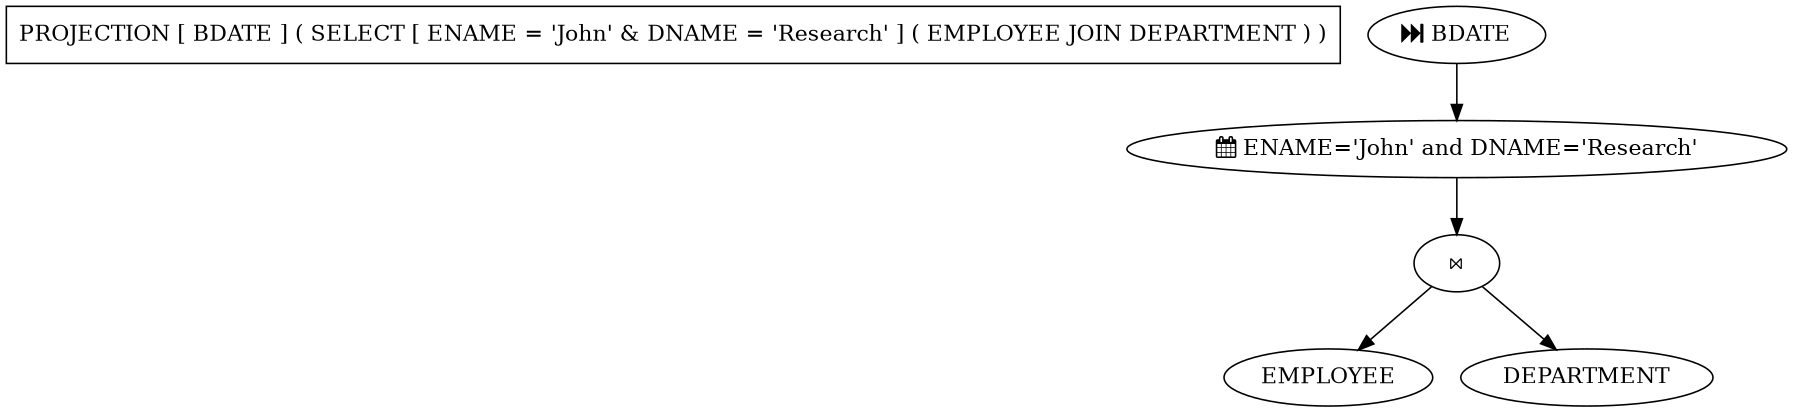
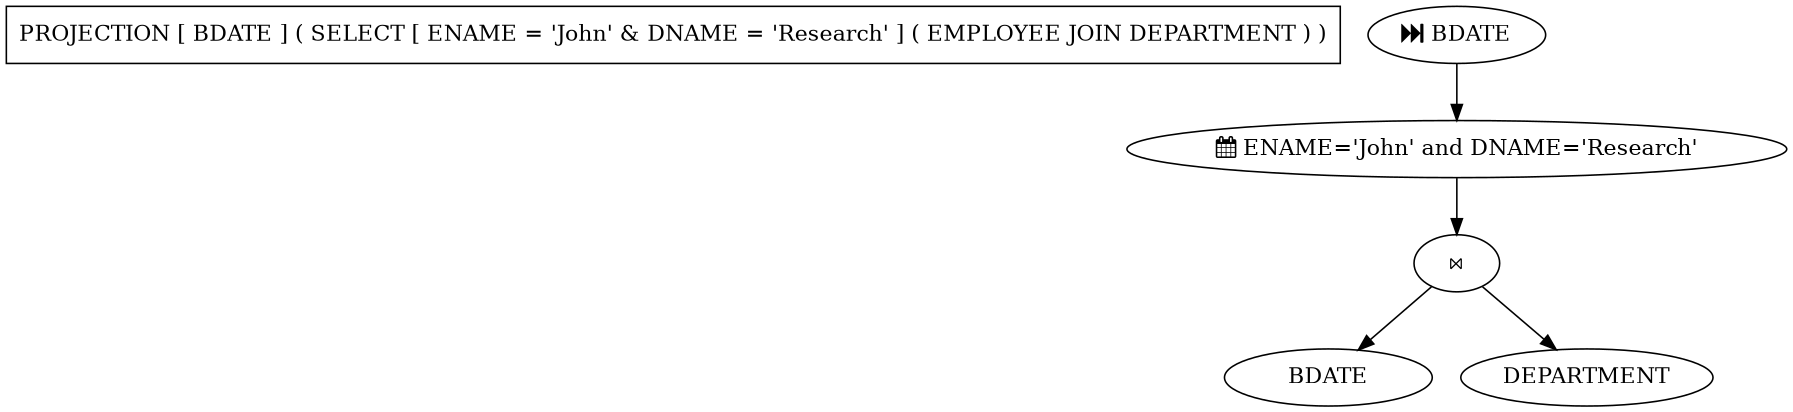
node "EMPLOYEE": label "EMPLOYEE" -> "BDATE"
